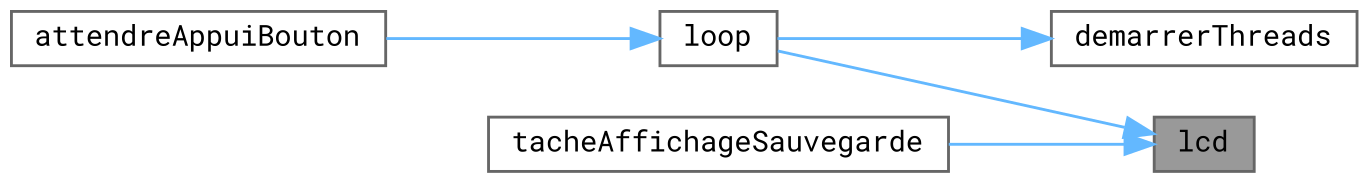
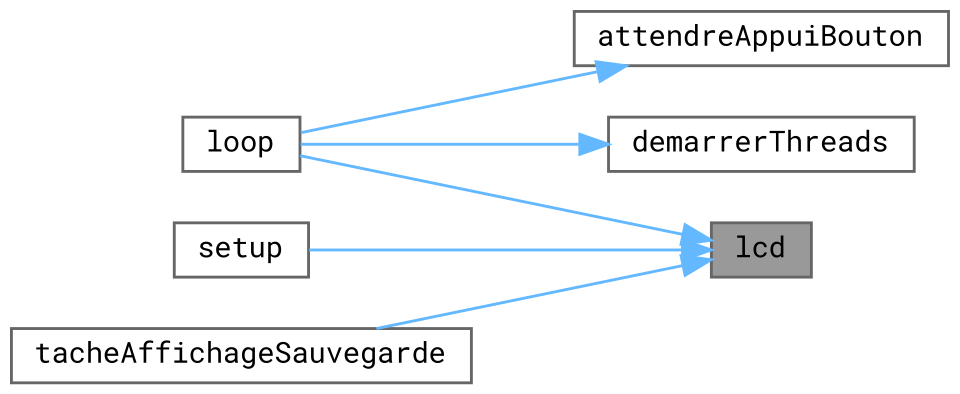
edge "attendreAppuiBouton" -> "loop": reversed
node "setup": added
